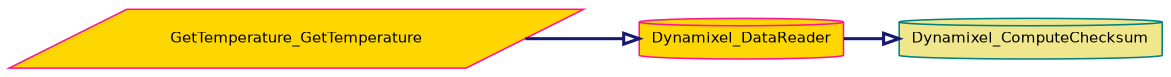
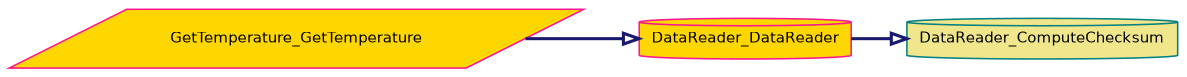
node "Dynamixel_DataReader": label "Dynamixel_DataReader" -> "DataReader_DataReader"
node "Dynamixel_ComputeChecksum": label "Dynamixel_ComputeChecksum" -> "DataReader_ComputeChecksum"
